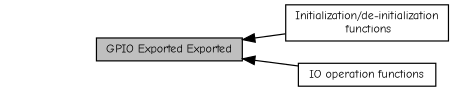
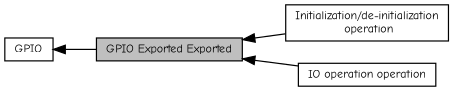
node "Initialization/de-initialization functions": label "Initialization/de-initialization functions" -> "Initialization/de-initialization operation"
node "GPIO": added
node "IO operation functions": label "IO operation functions" -> "IO operation operation"
